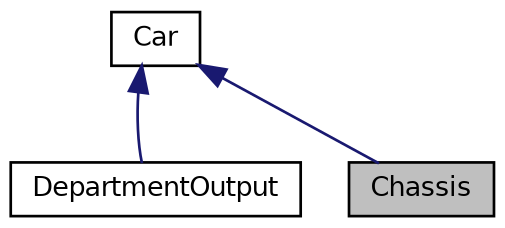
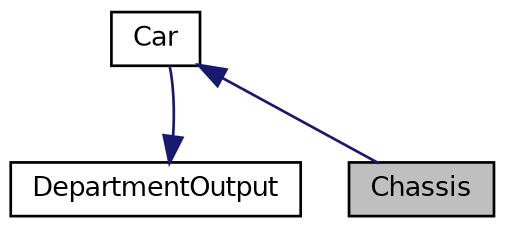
edge "DepartmentOutput" -> "Car": reversed
